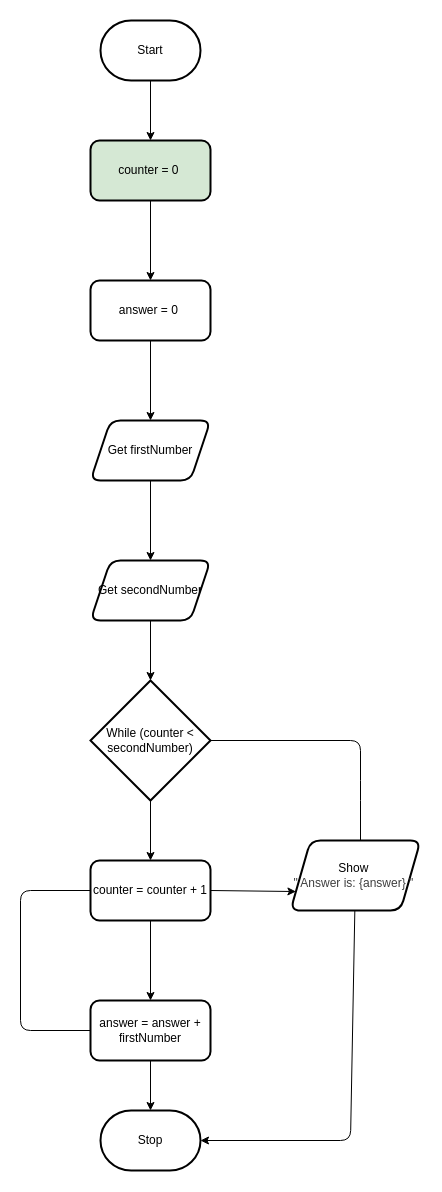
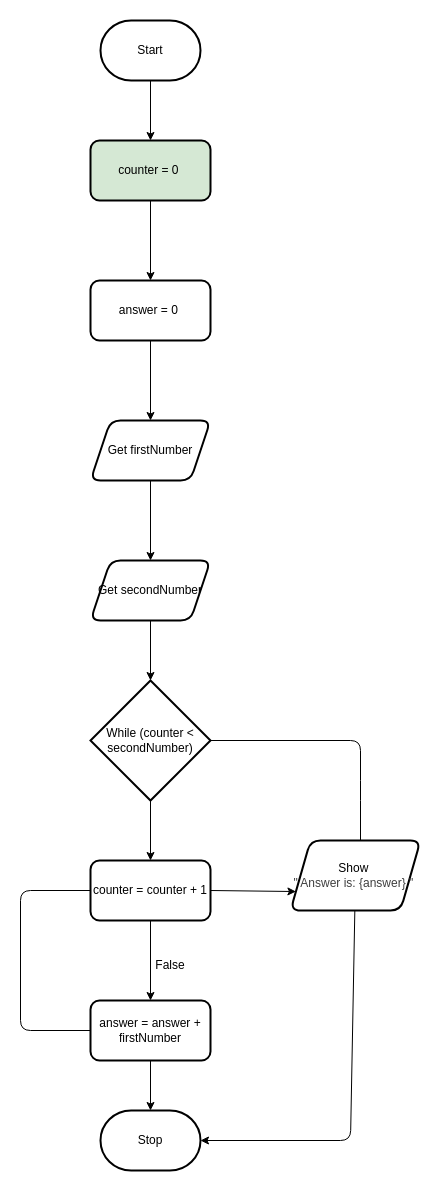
node "False": added
